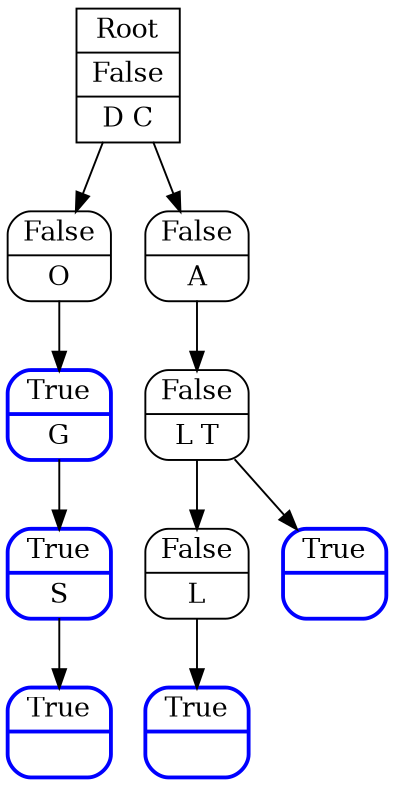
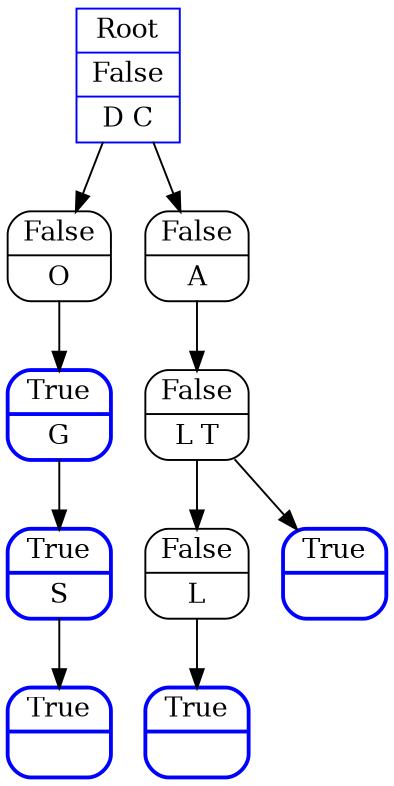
node "Root": color black -> blue
